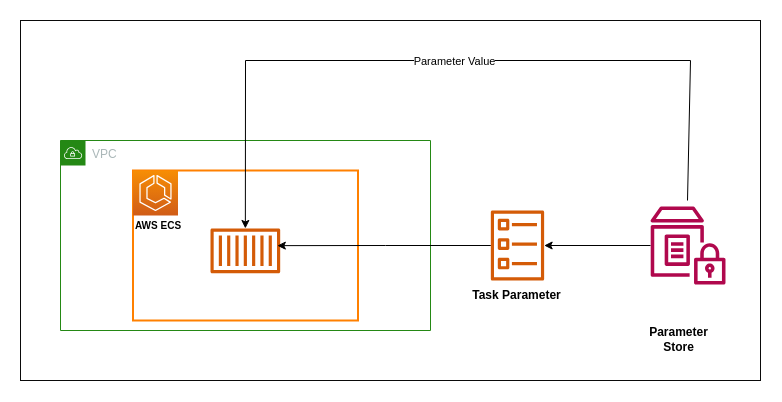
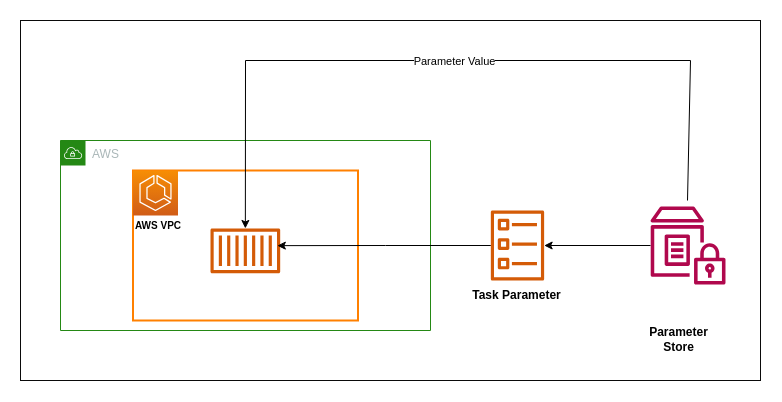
node "VPC": label "VPC" -> "AWS"
node "AWS ECS": label "AWS ECS" -> "AWS VPC"
